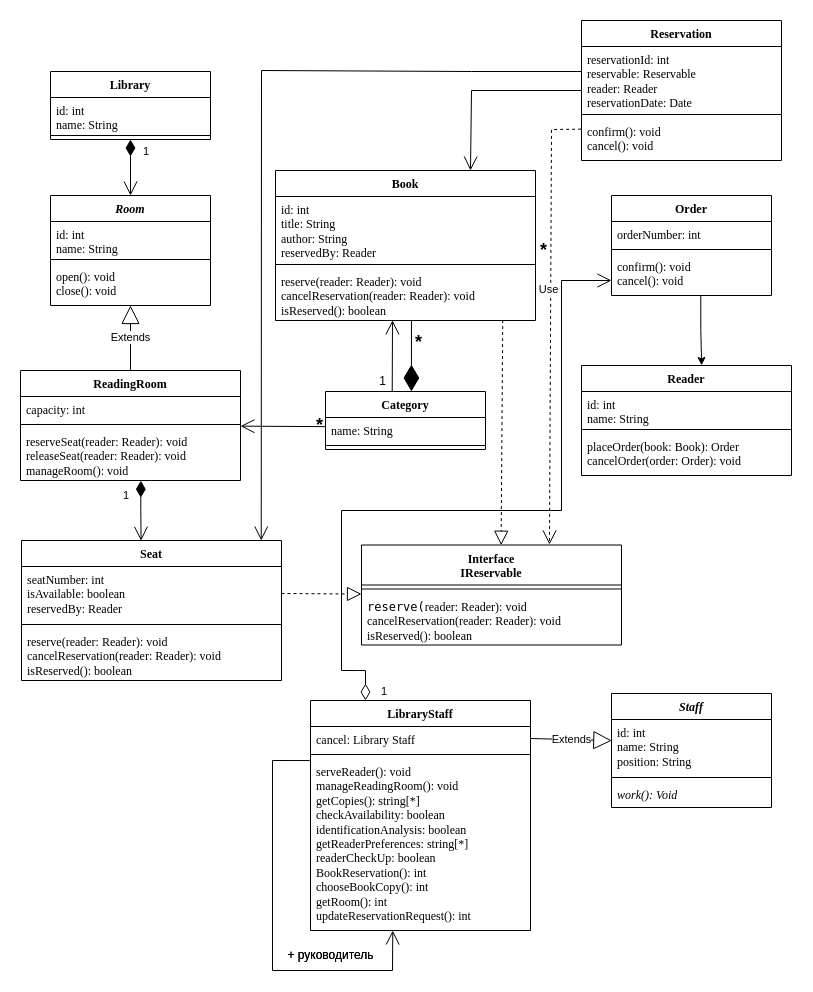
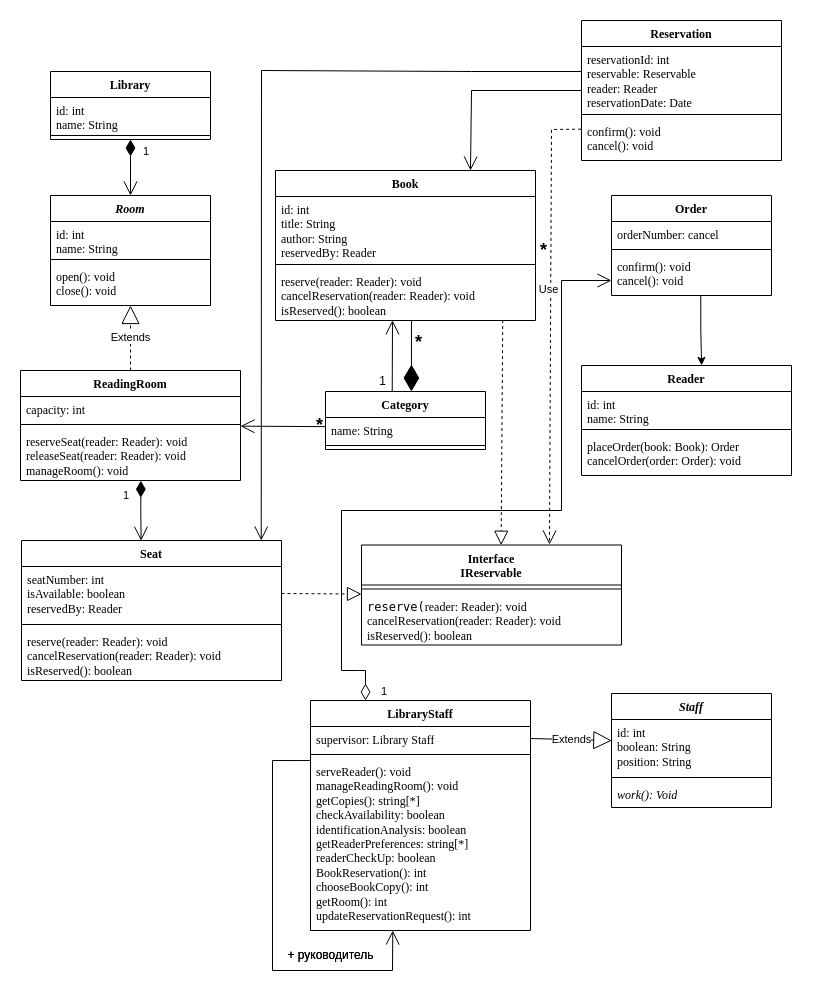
node "orderNumber: int": label "orderNumber: int" -> "orderNumber: cancel"
edge "ReadingRoom" -> "Room": style solid -> dashed
node "cancel: Library Staff": label "cancel: Library Staff" -> "supervisor: Library Staff"
node "id: int name: String position: String": label "id: int name: String position: String" -> "id: int boolean: String position: String"
